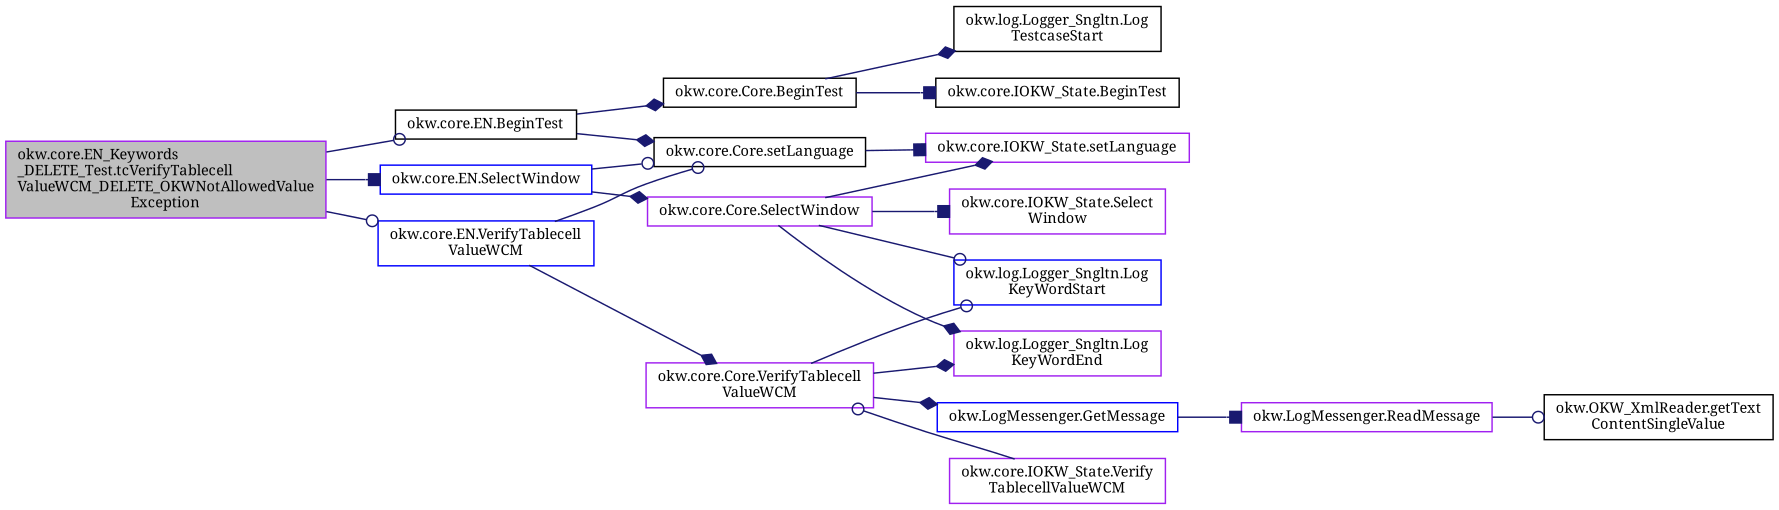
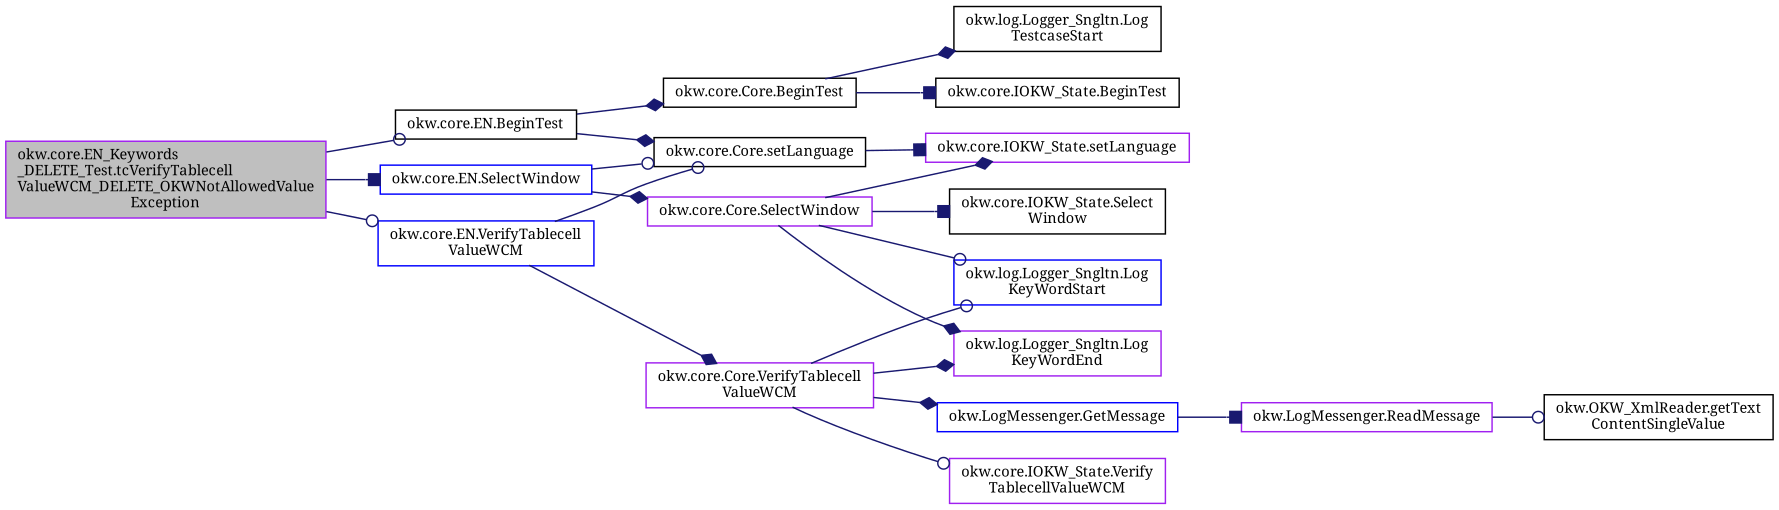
node "okw.core.IOKW_State.Select Window": color purple -> black
edge "okw.core.IOKW_State.Verify TablecellValueWCM" -> "okw.core.Core.VerifyTablecell ValueWCM": reversed
